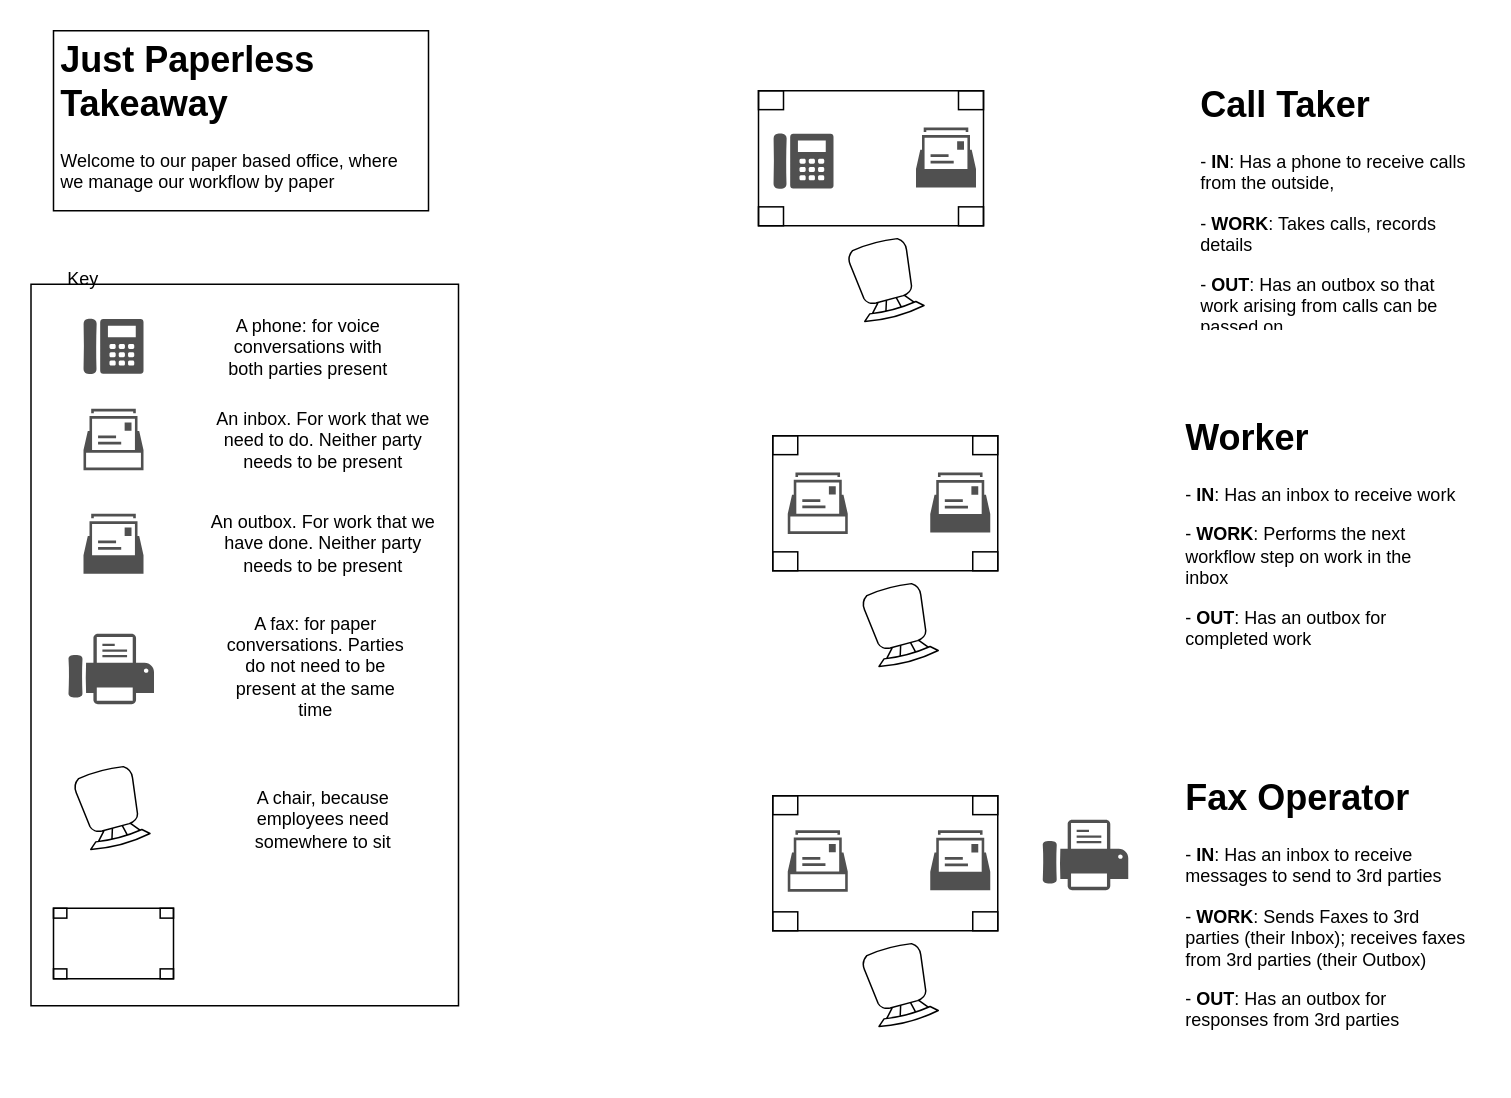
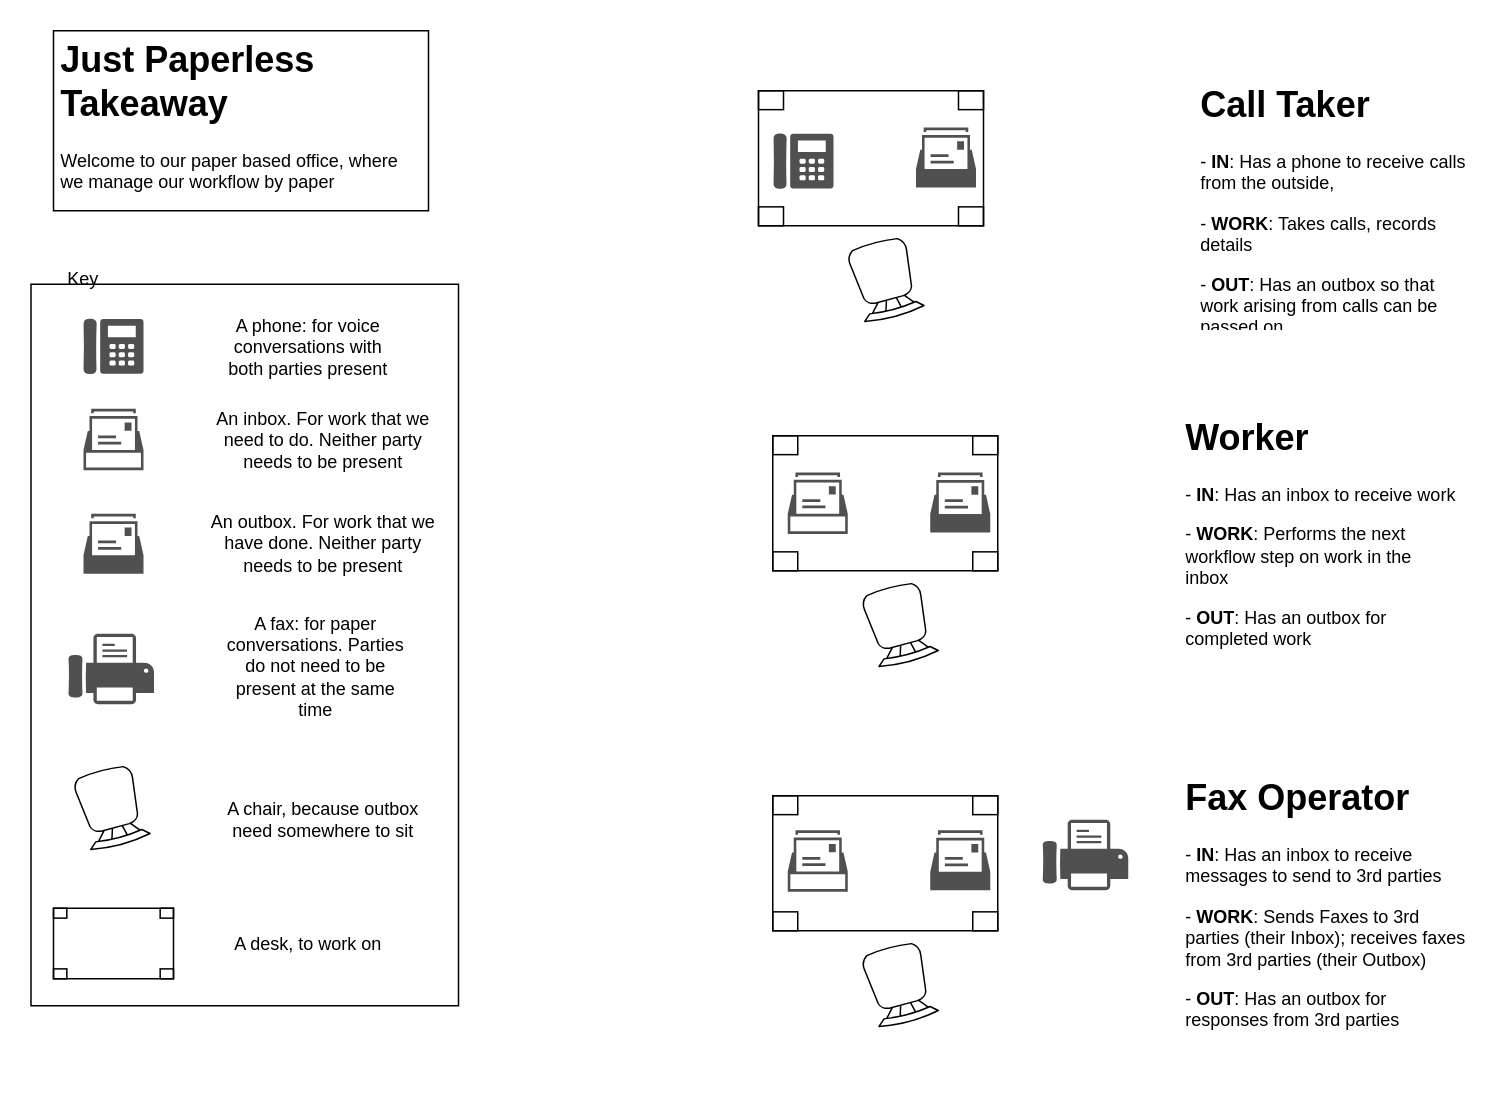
node "A chair, because employees need somewhere to sit": label "A chair, because employees need somewhere to sit" -> "A chair, because outbox need somewhere to sit"
node "A desk, to work on": added
